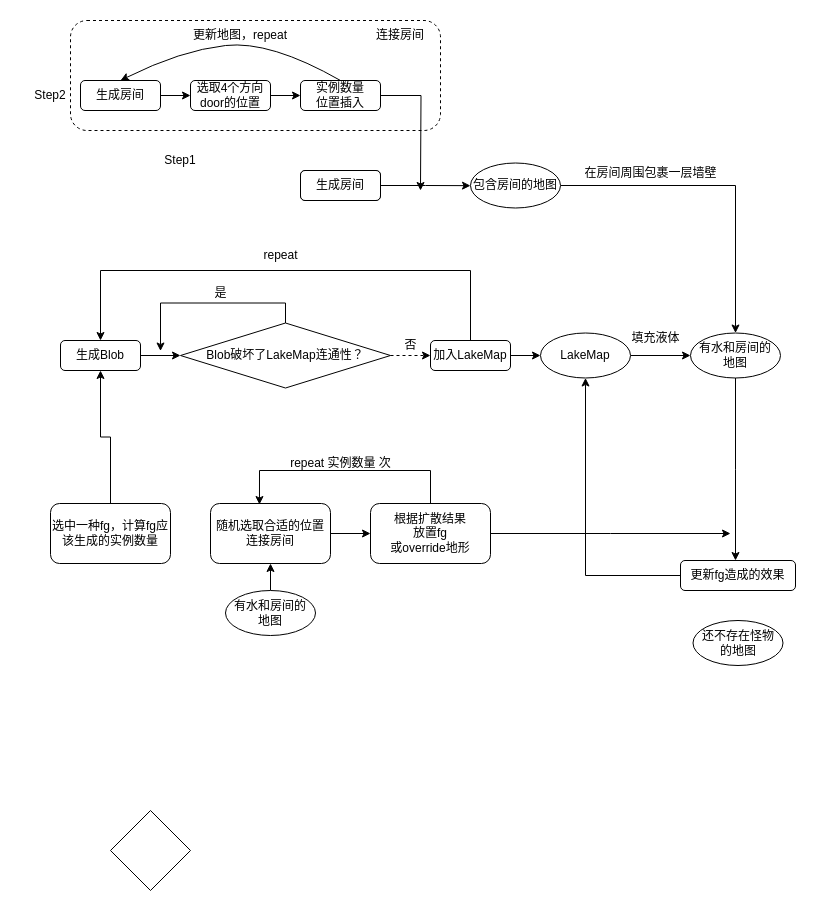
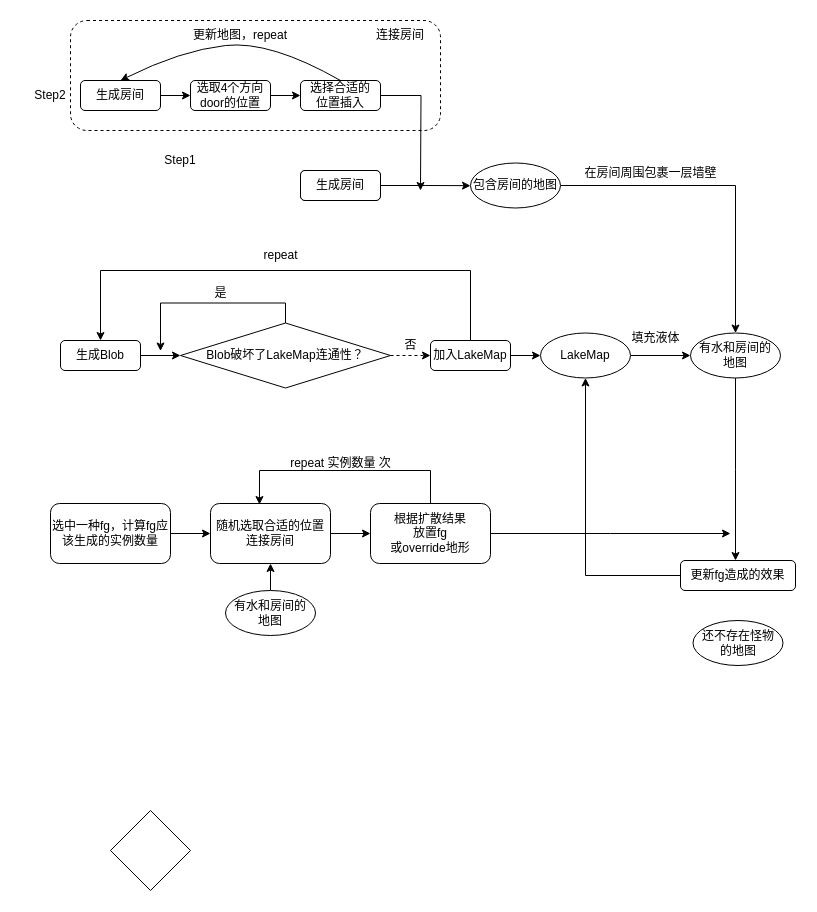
node "实例数量 位置插入": label "实例数量 位置插入" -> "选择合适的 位置插入"
edge "选中一种fg，计算fg应该生成的实例数量" -> "生成Blob": now "选中一种fg，计算fg应该生成的实例数量" -> "随机选取合适的位置 连接房间"
